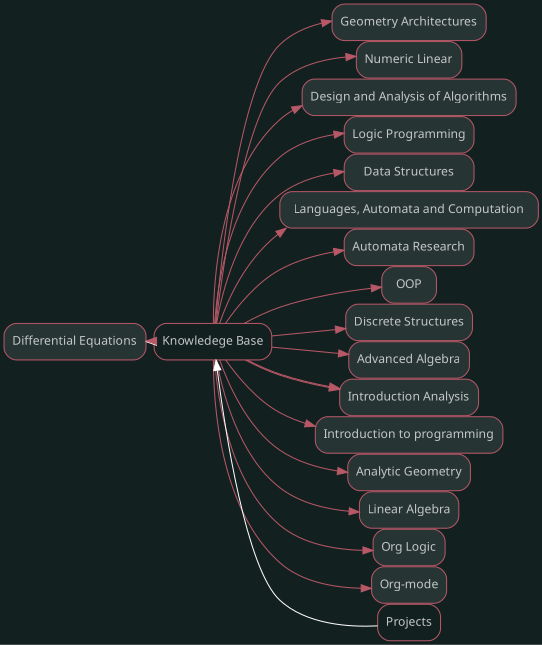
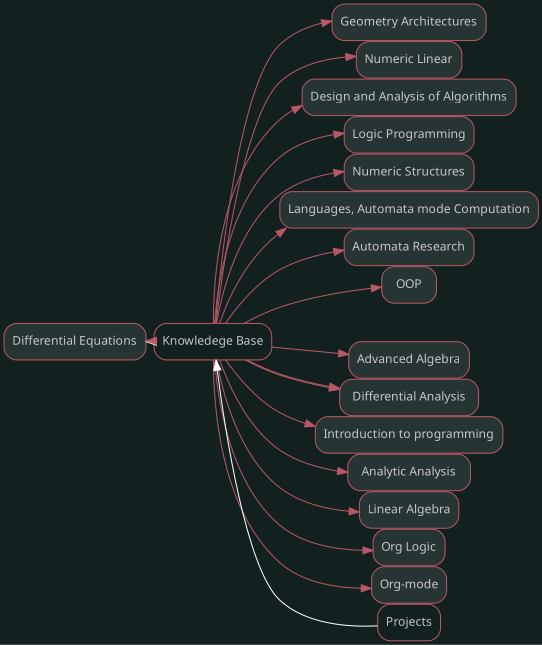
node "Data Structures": label "Data Structures" -> "Numeric Structures"
node "Languages, Automata and Computation": label "Languages, Automata and Computation" -> "Languages, Automata mode Computation"
node "Discrete Structures": removed
node "Introduction Analysis": label "Introduction Analysis" -> "Differential Analysis"
node "Analytic Geometry": label "Analytic Geometry" -> "Analytic Analysis"
